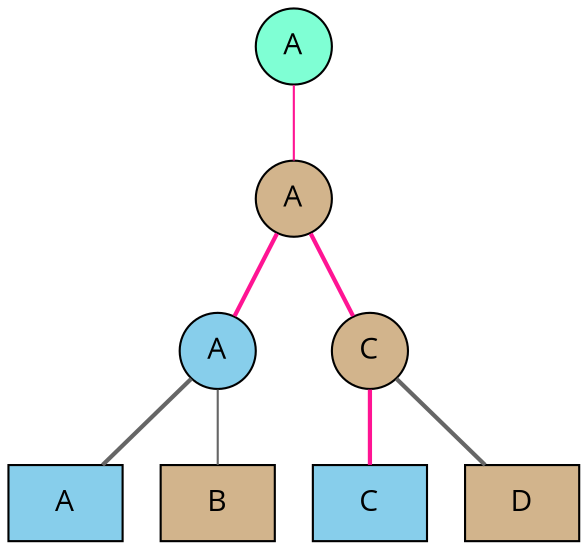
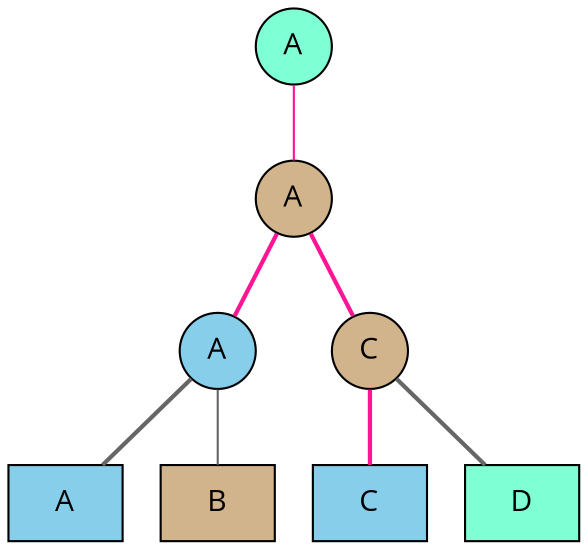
node "D": fillcolor tan -> aquamarine
